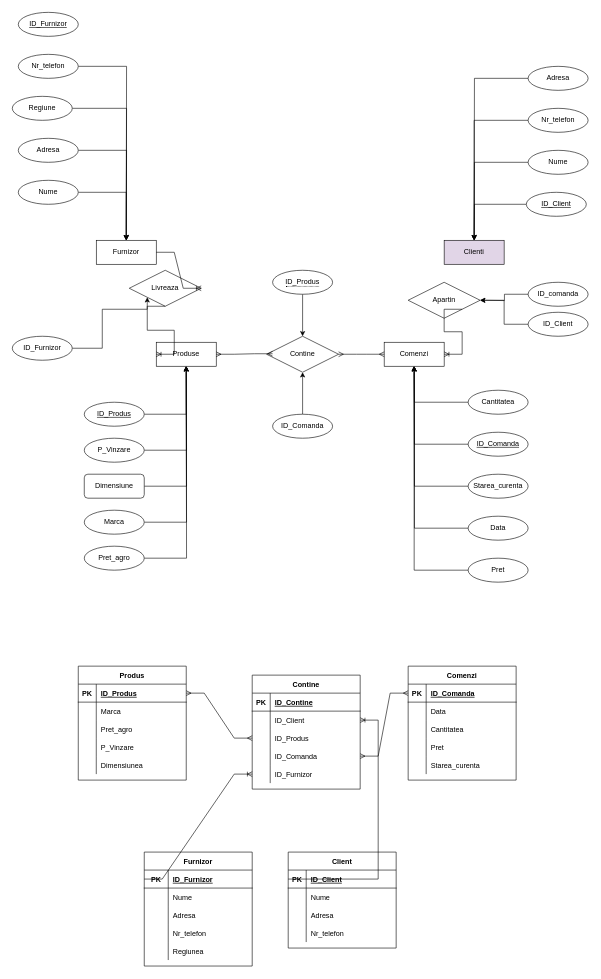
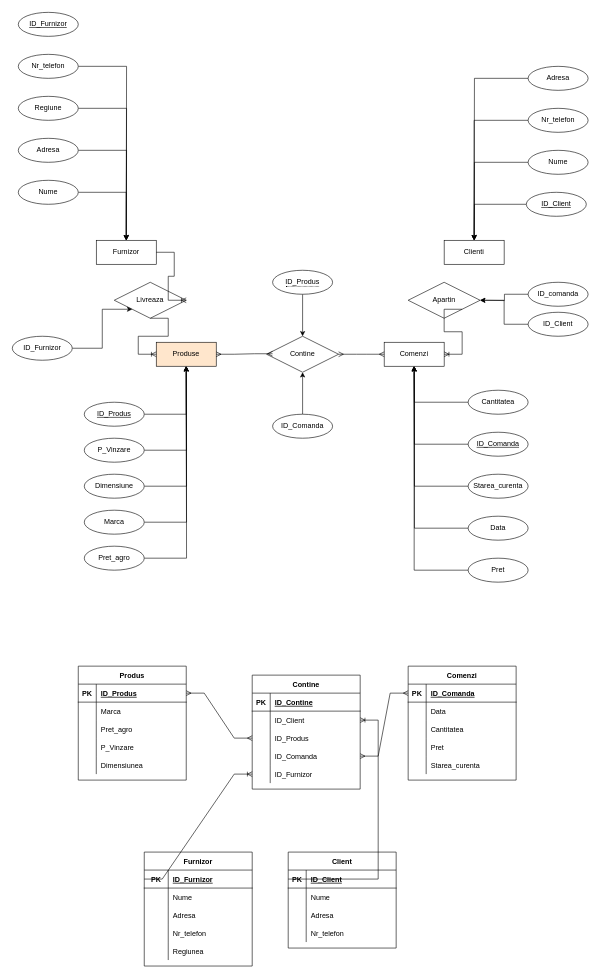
node "Regiune": moved (42, 108) -> (48, 108)
node "Clienti": fillcolor #e1d5e7 -> #ffffff
node "Livreaza": moved (165, 288) -> (150, 300)
node "Produse": fillcolor #ffffff -> #ffe6cc
node "Dimensiune": shape rounded rectangle -> ellipse
